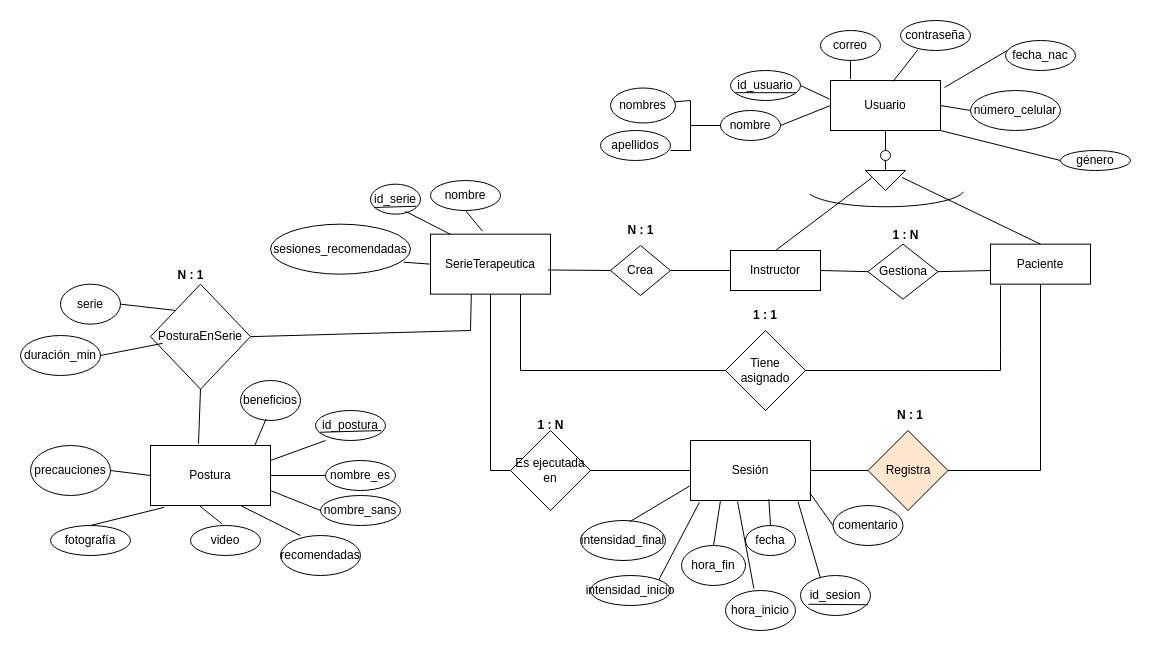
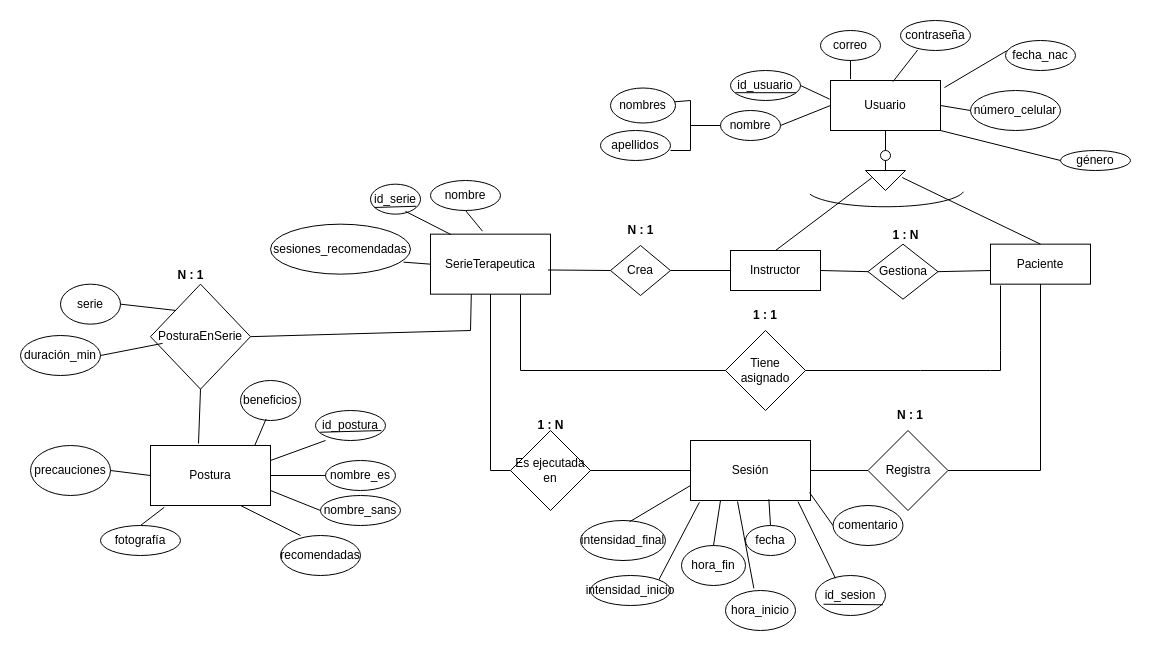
node "Registra": fillcolor #ffe6cc -> #ffffff
edge "Postura" -- "video": removed
node "fotografía": moved (91, 541) -> (141, 541)
node "video": removed
node "id_sesion": moved (836, 596) -> (851, 596)
